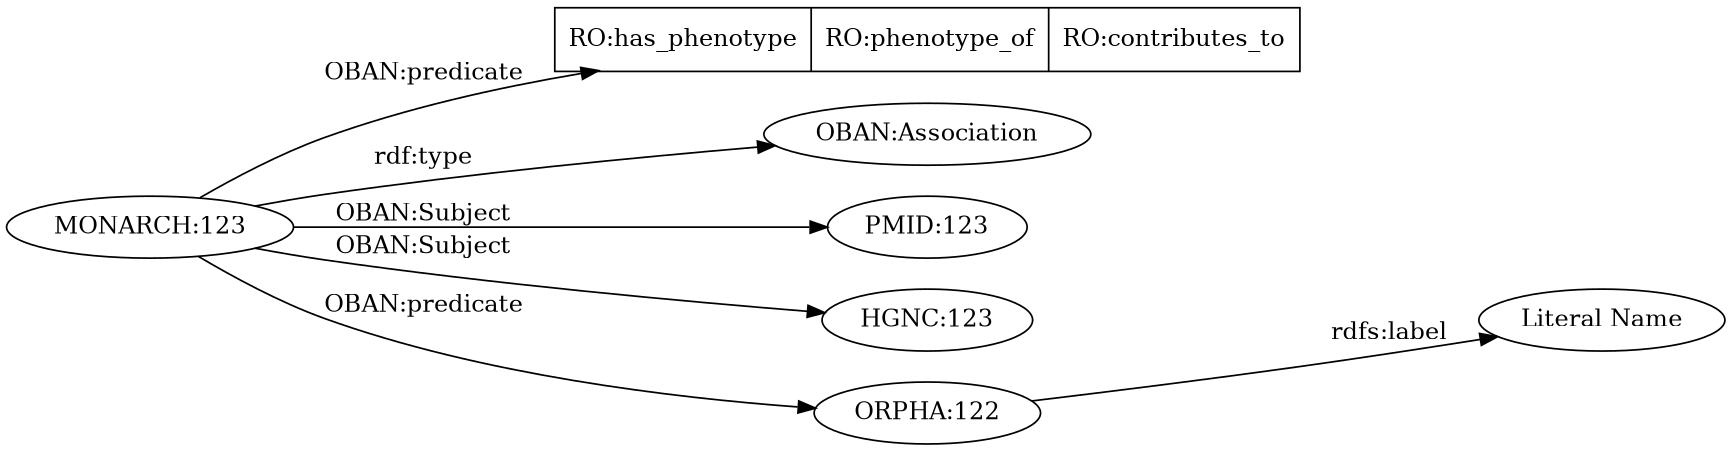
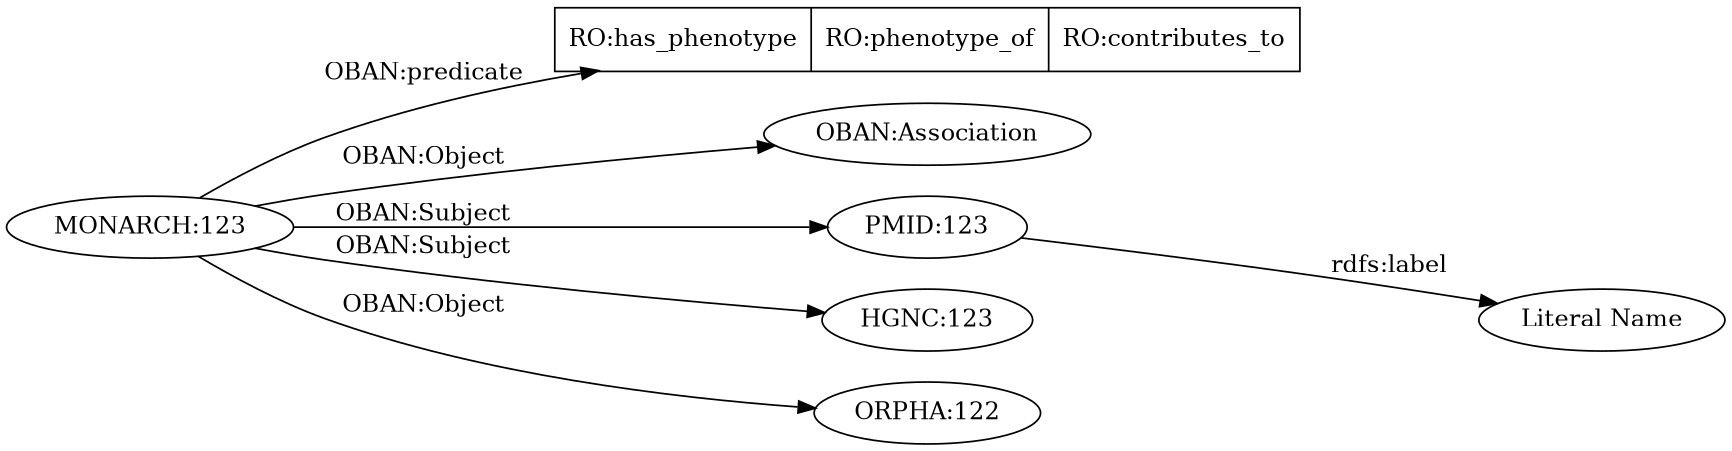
edge "MONARCH:123" -> "OBAN:Association": label "rdf:type" -> "OBAN:Object"
edge "MONARCH:123" -> "ORPHA:122": label "OBAN:predicate" -> "OBAN:Object"
edge "ORPHA:122" -> "Literal Name": now "PMID:123" -> "Literal Name"
